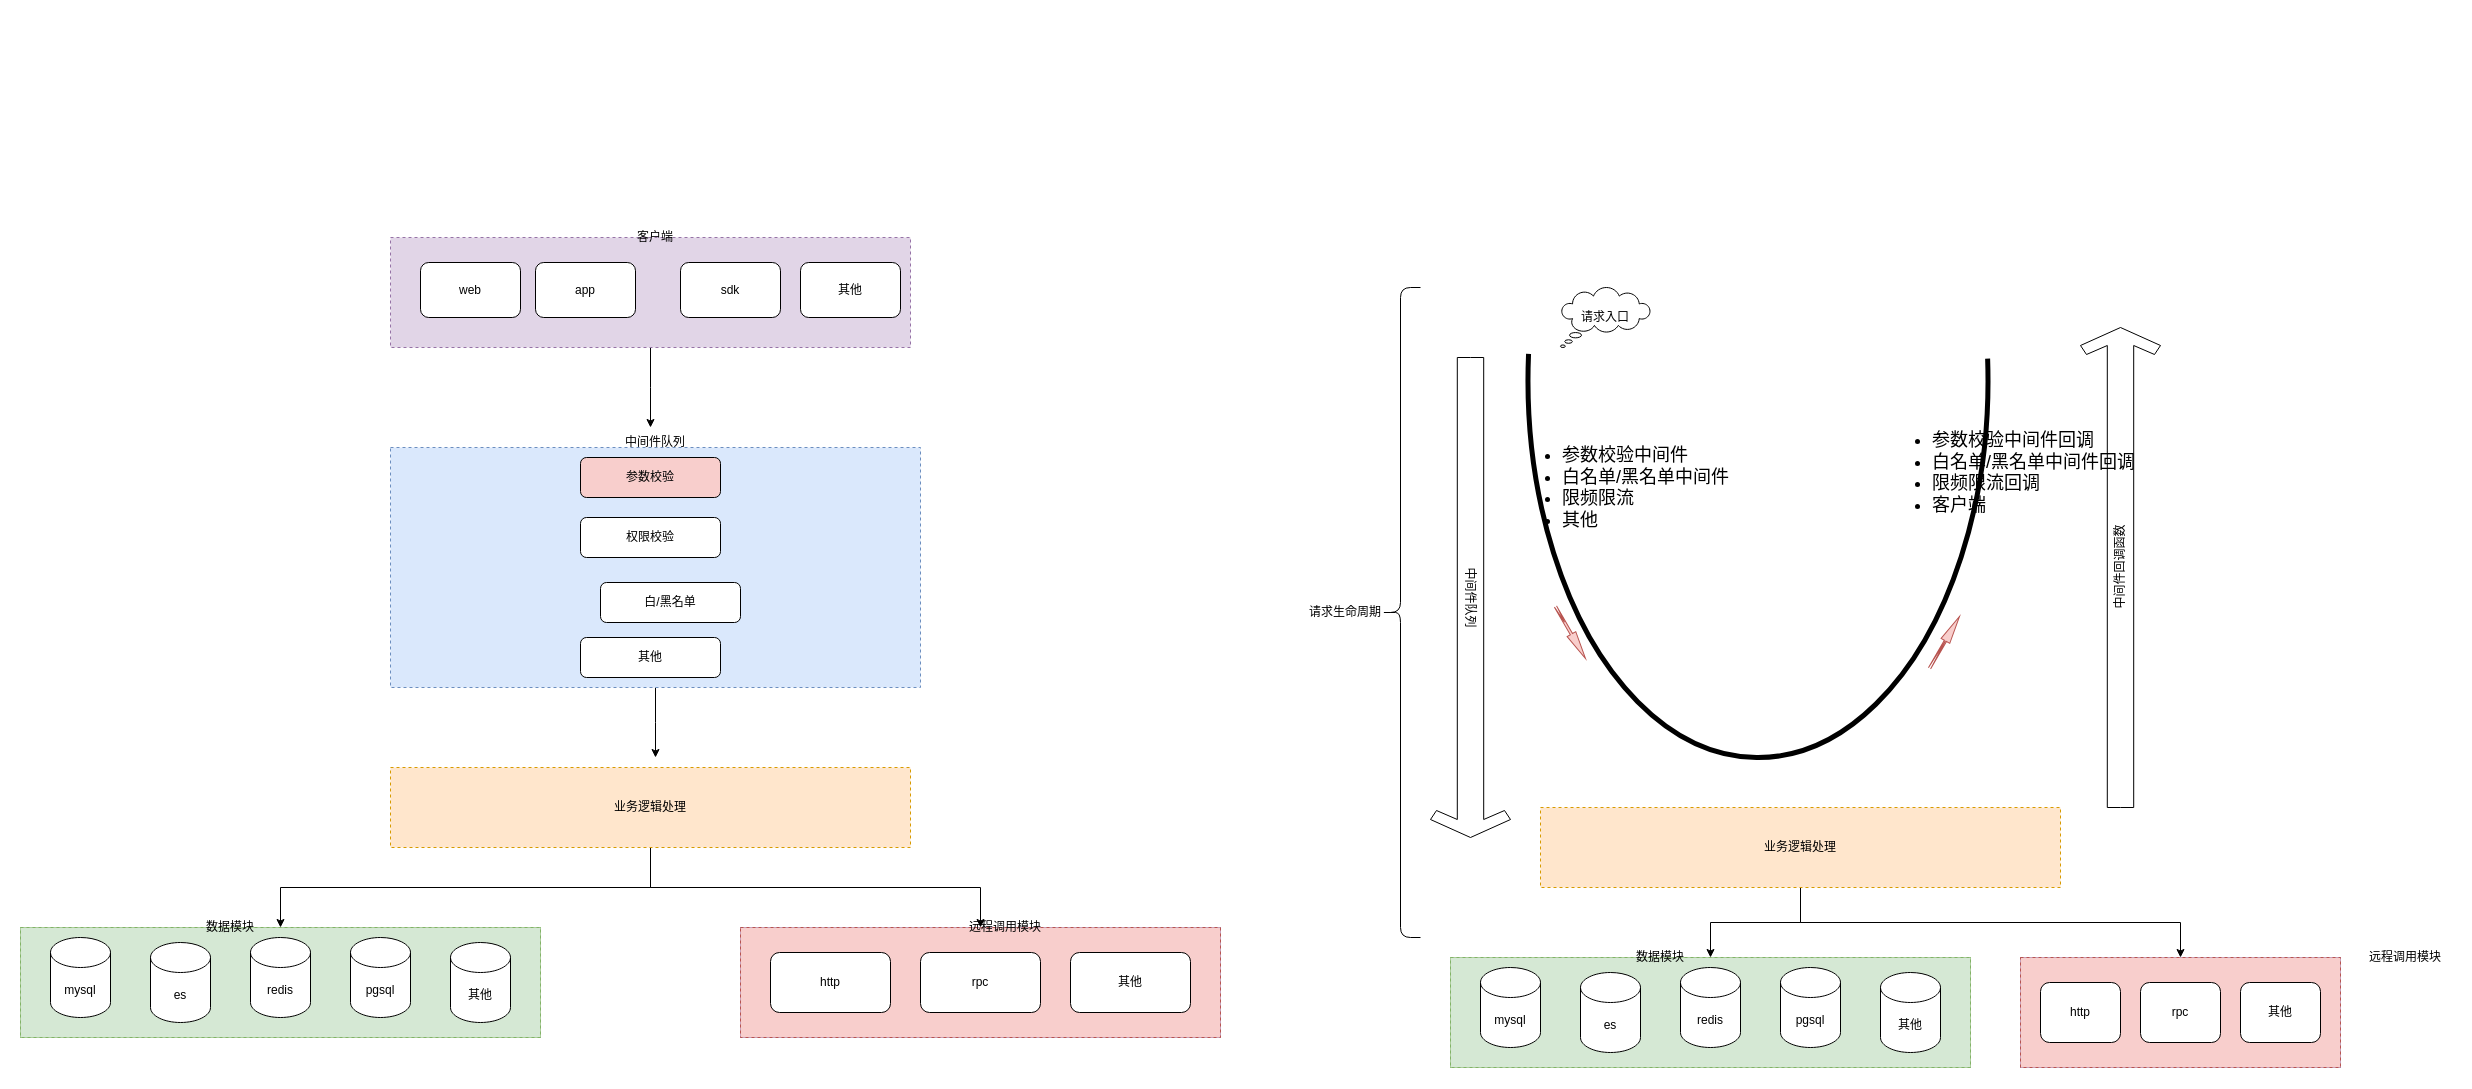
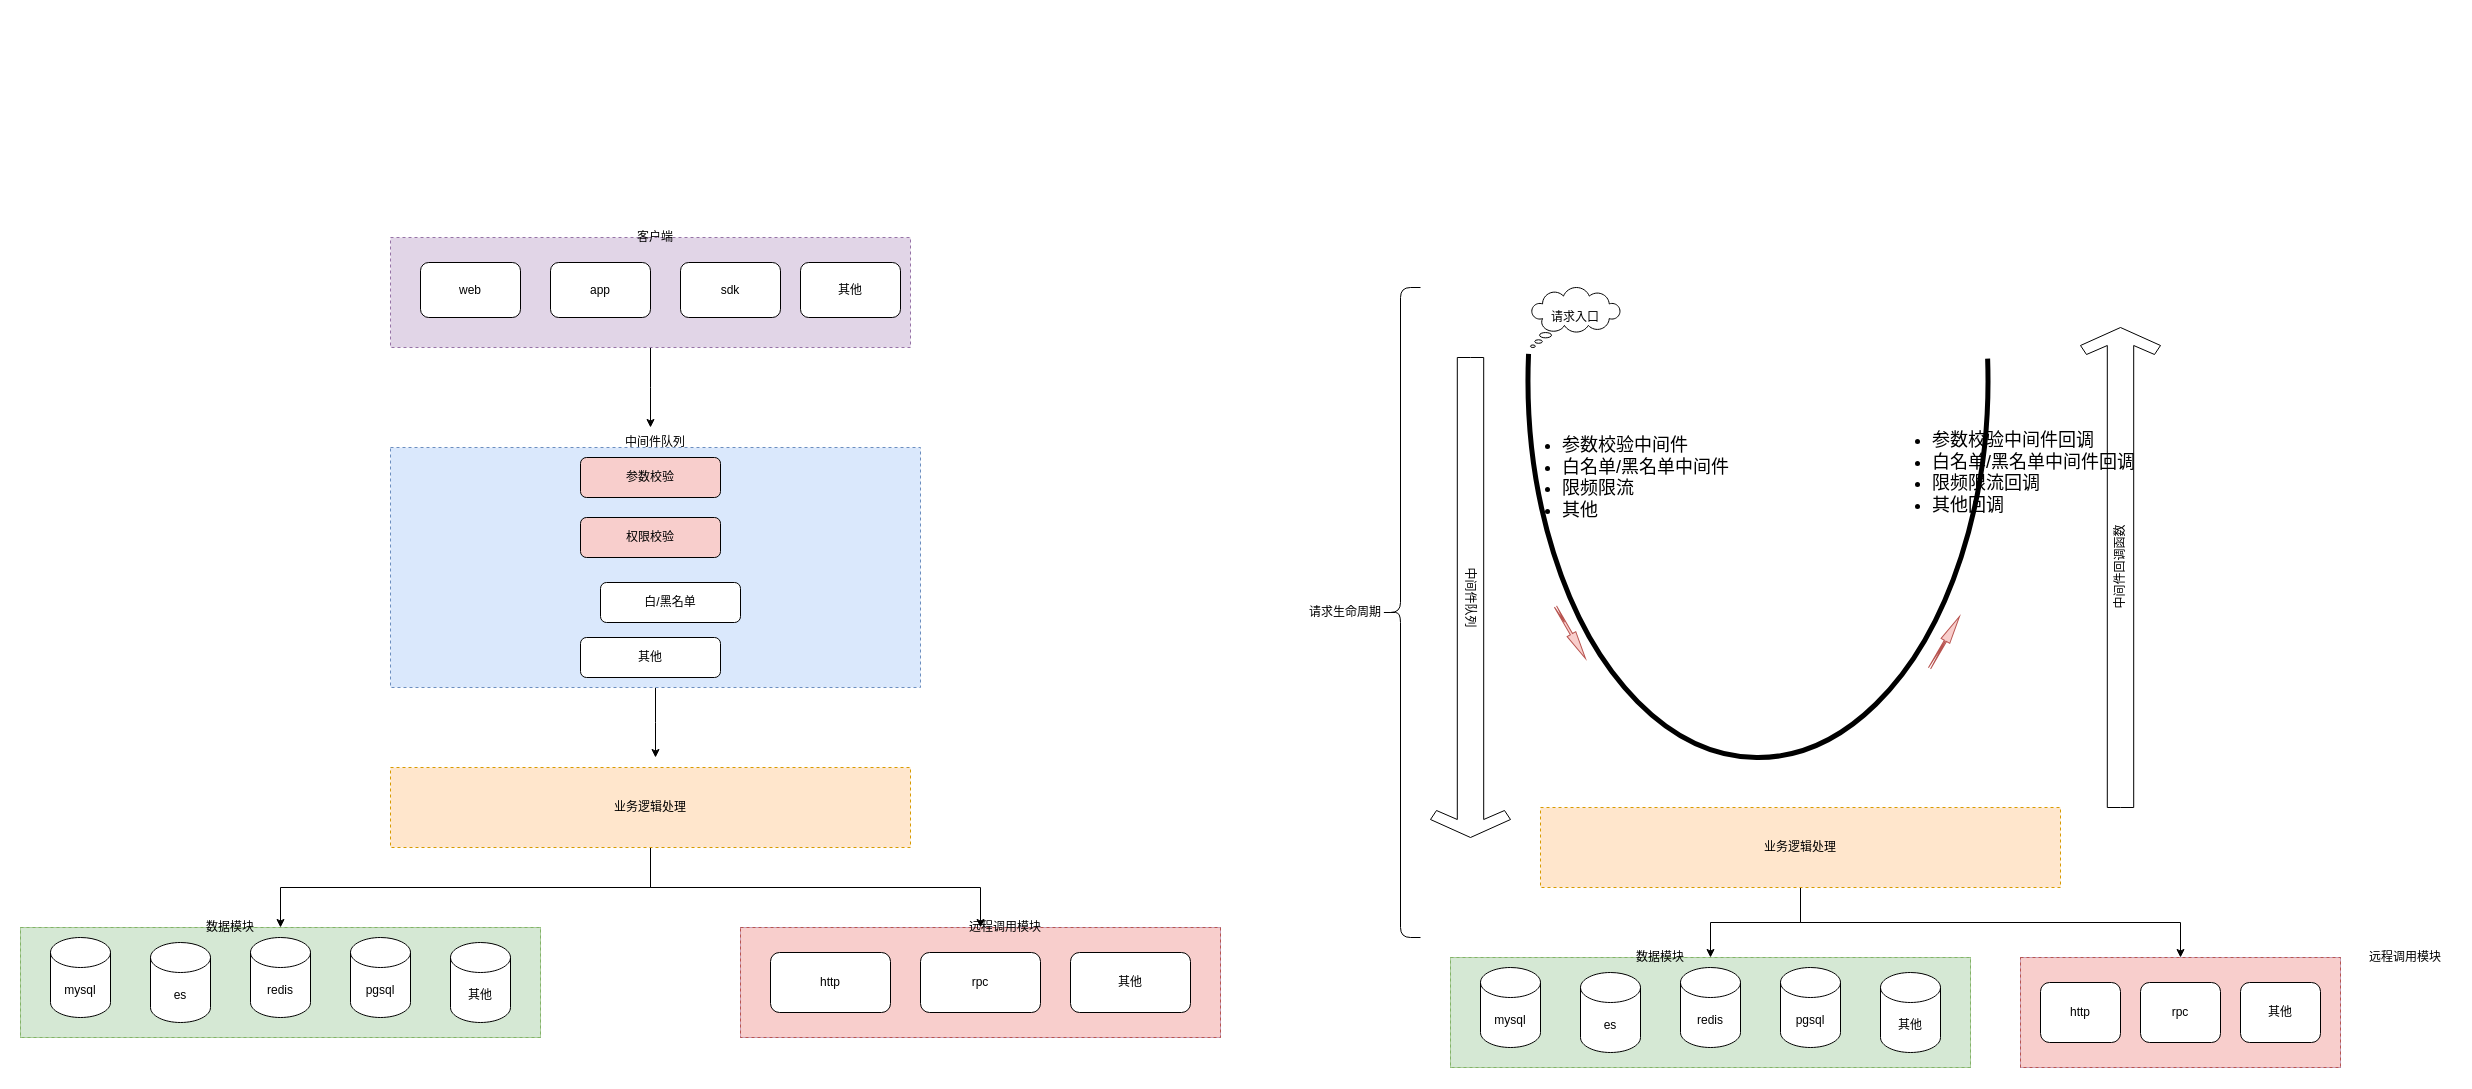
node "app": moved (586, 290) -> (601, 290)
node "请求入口": moved (1606, 318) -> (1576, 318)
node "参数校验中间件回调 白名单/黑名单中间件回调 限频限流回调 客户端": label "参数校验中间件回调 白名单/黑名单中间件回调 限频限流回调 客户端" -> "参数校验中间件回调 白名单/黑名单中间件回调 限频限流回调 其他回调"
node "参数校验中间件 白名单/黑名单中间件 限频限流 其他": moved (1626, 478) -> (1626, 468)
node "权限校验": fillcolor #ffffff -> #f8cecc
